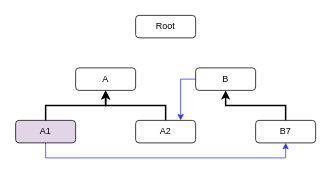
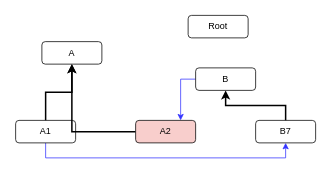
node "Root": moved (165, 27) -> (218, 27)
node "A": moved (105, 79) -> (72, 53)
node "A1": fillcolor #e1d5e7 -> #ffffff
node "A2": fillcolor #ffffff -> #f8cecc
